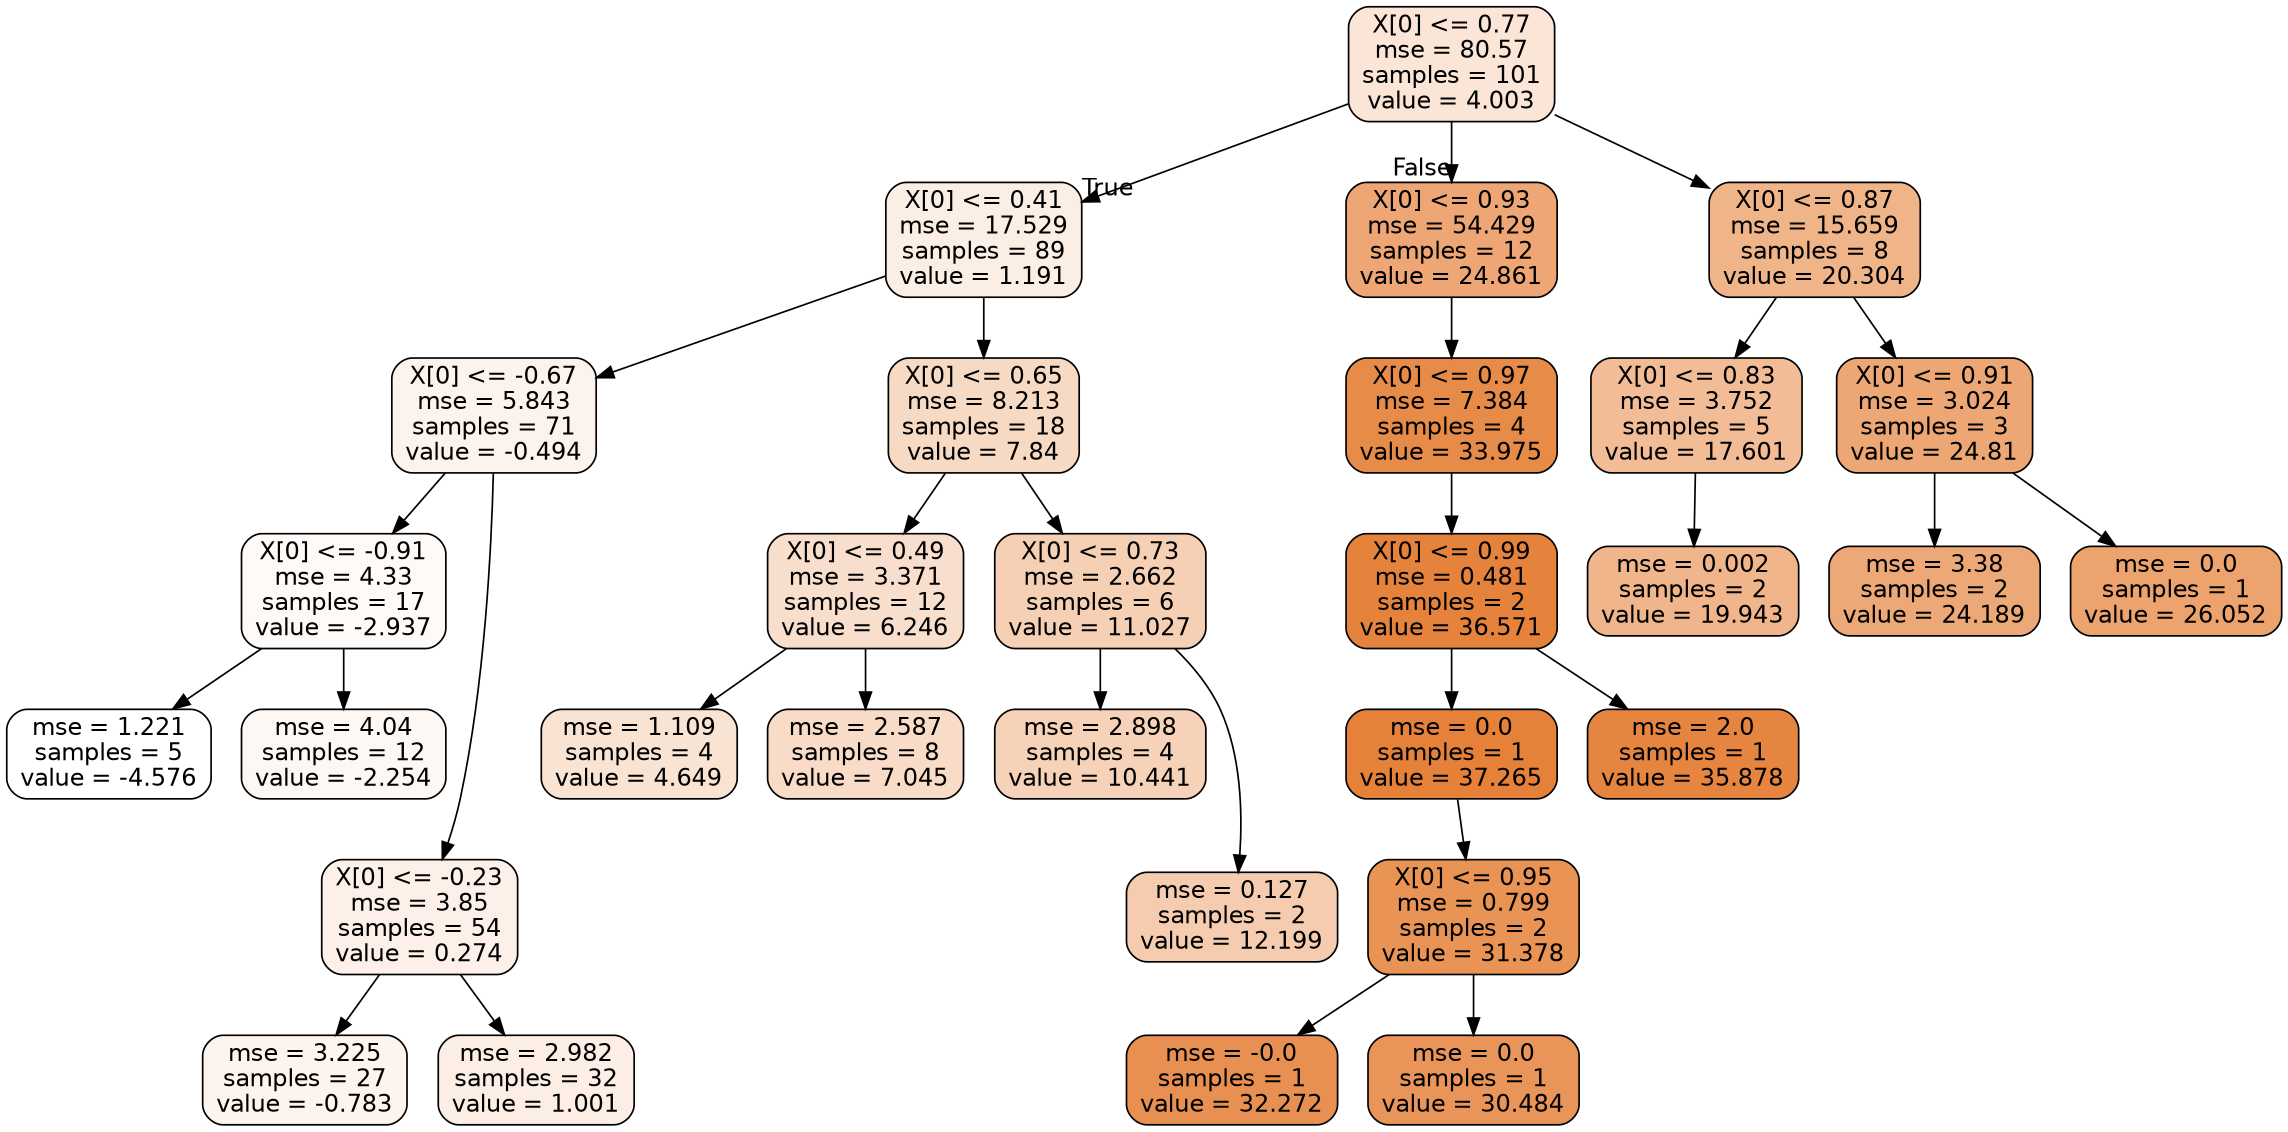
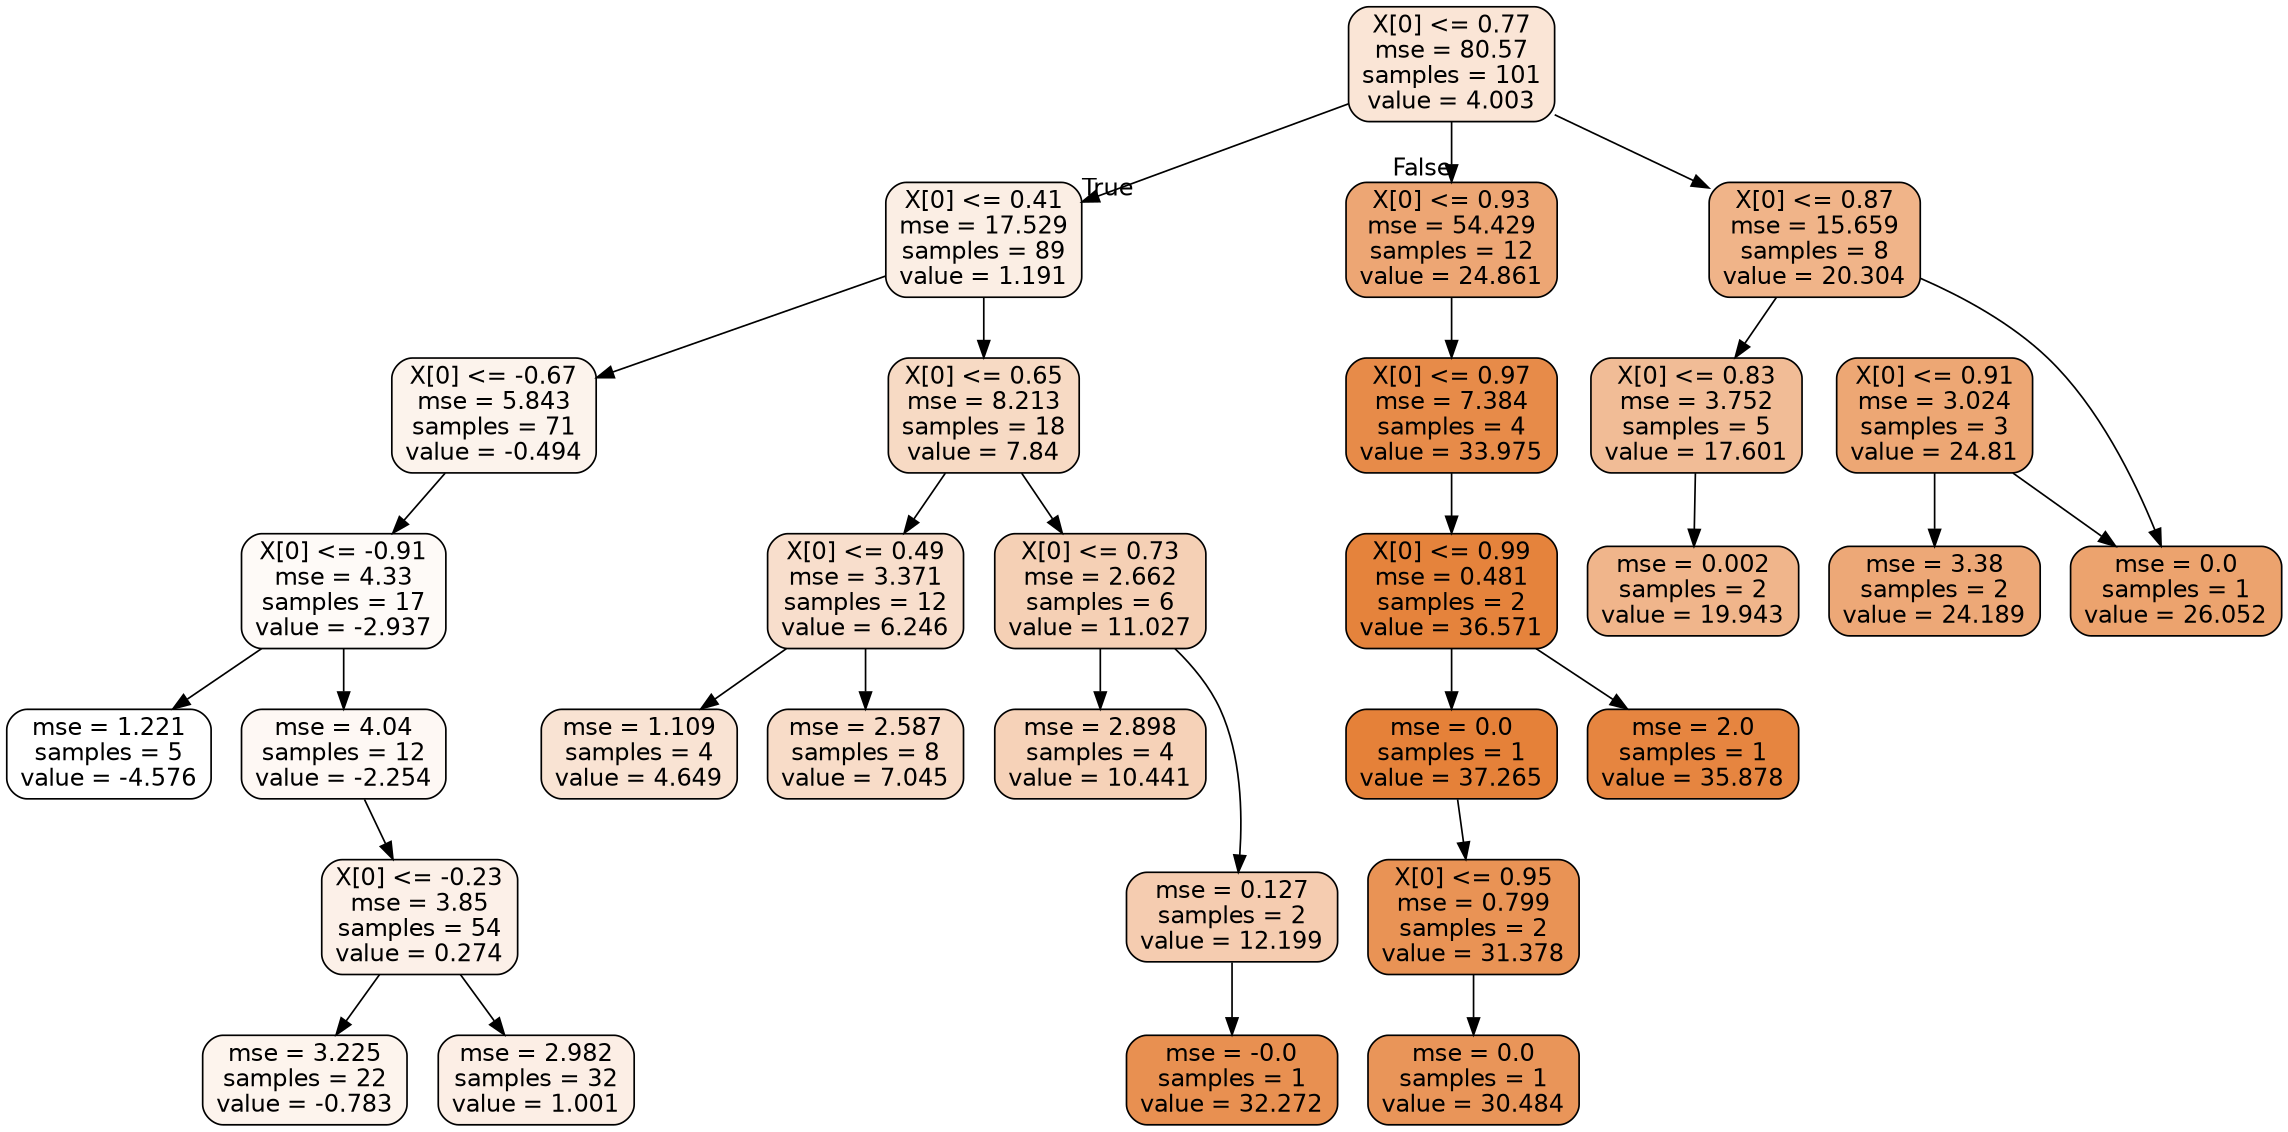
edge "X[0] <= 0.87 mse = 15.659 samples = 8 value = 20.304" -> "X[0] <= 0.91 mse = 3.024 samples = 3 value = 24.81": now "X[0] <= 0.87 mse = 15.659 samples = 8 value = 20.304" -> "mse = 0.0 samples = 1 value = 26.052"
edge "X[0] <= -0.67 mse = 5.843 samples = 71 value = -0.494" -> "X[0] <= -0.23 mse = 3.85 samples = 54 value = 0.274": now "mse = 4.04 samples = 12 value = -2.254" -> "X[0] <= -0.23 mse = 3.85 samples = 54 value = 0.274"
edge "X[0] <= 0.95 mse = 0.799 samples = 2 value = 31.378" -> "mse = -0.0 samples = 1 value = 32.272": now "mse = 0.127 samples = 2 value = 12.199" -> "mse = -0.0 samples = 1 value = 32.272"
node "mse = 3.225 samples = 27 value = -0.783": label "mse = 3.225 samples = 27 value = -0.783" -> "mse = 3.225 samples = 22 value = -0.783"
